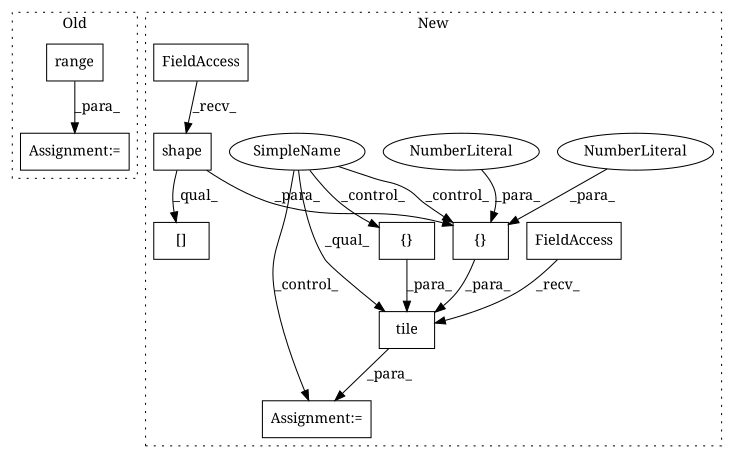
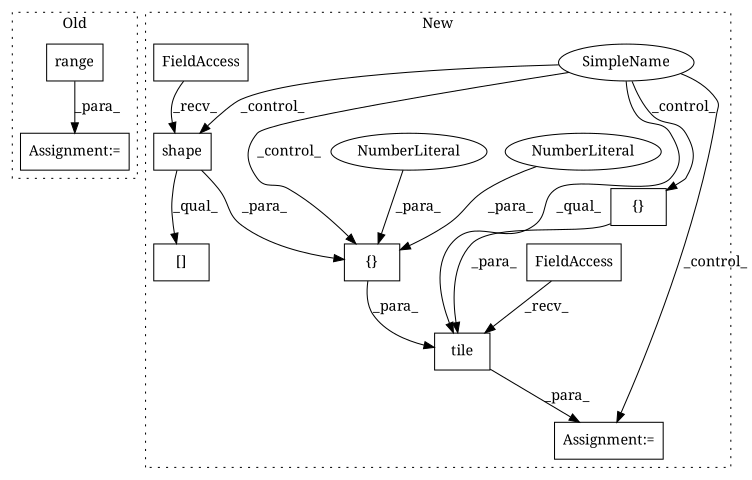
edge "SimpleName" -> "shape": added, label "_control_"
